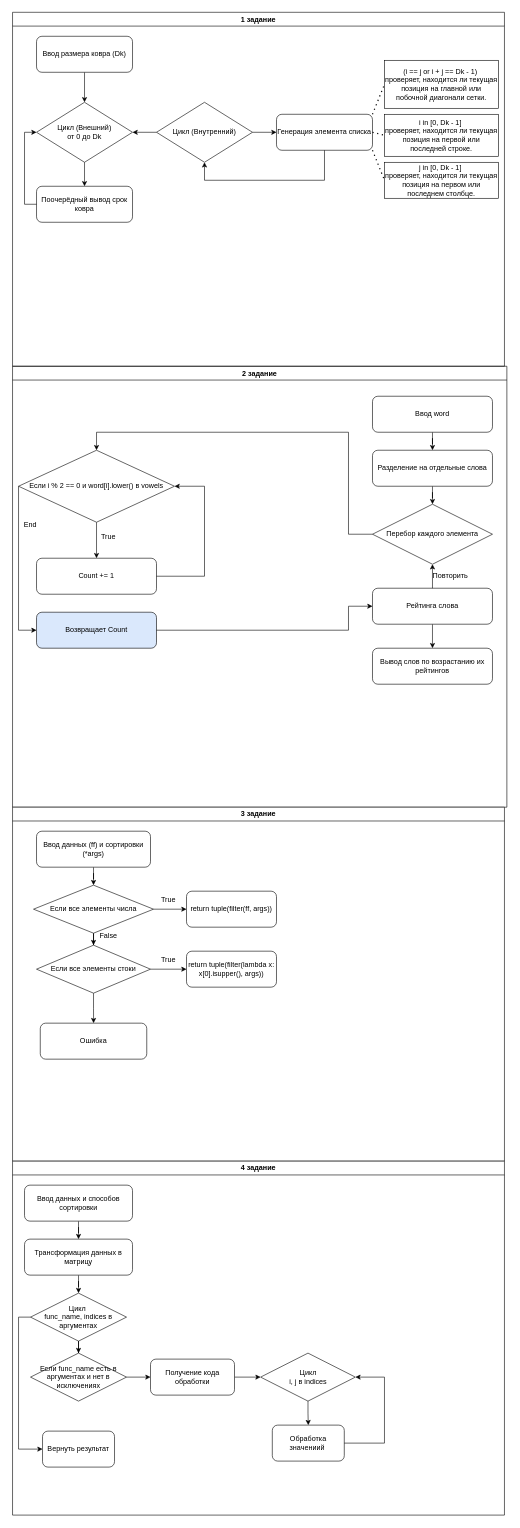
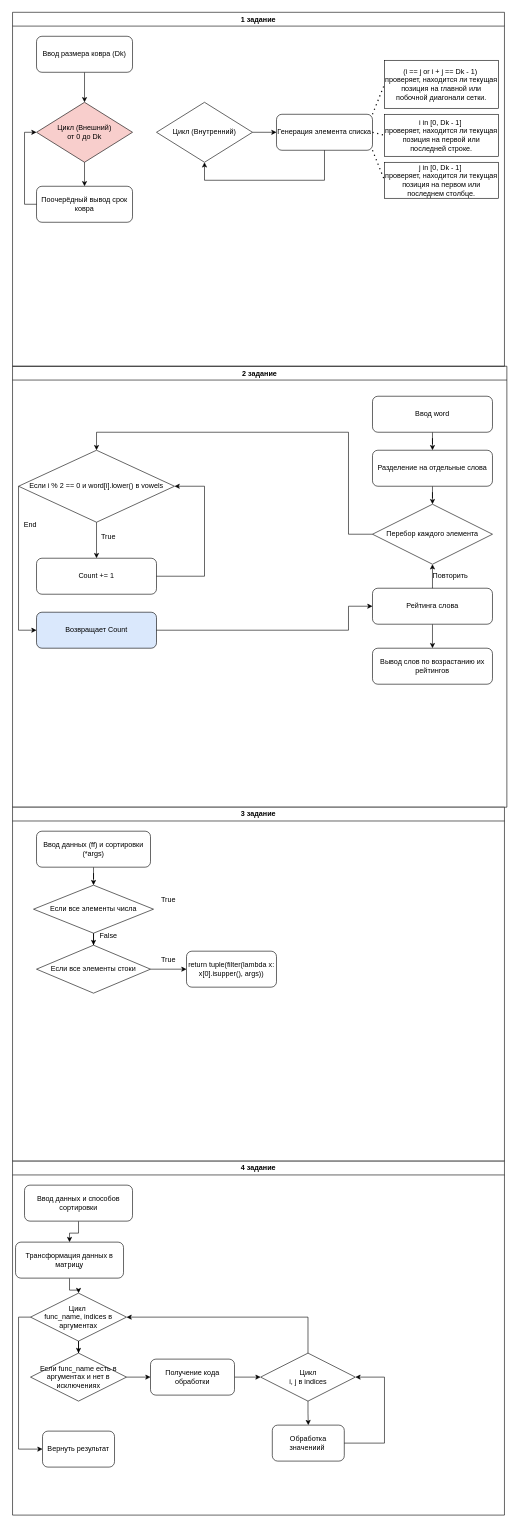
node "Цикл (Внешний) от 0 до Dk": fillcolor #ffffff -> #f8cecc
edge "Цикл (Внутренний)" -> "Цикл (Внешний) от 0 до Dk": removed
edge "Если все элементы числа" -> "return tuple(filter(ff, args))": removed
node "return tuple(filter(ff, args))": removed
edge "Если все элементы стоки" -> "Ошибка": removed
node "Ошибка": removed
node "Трансформация данных в матрицу": moved (78, 1257) -> (69, 1260)
edge "Цикл i, j в indices" -> "Цикл func_name, indices в аргументах": added
